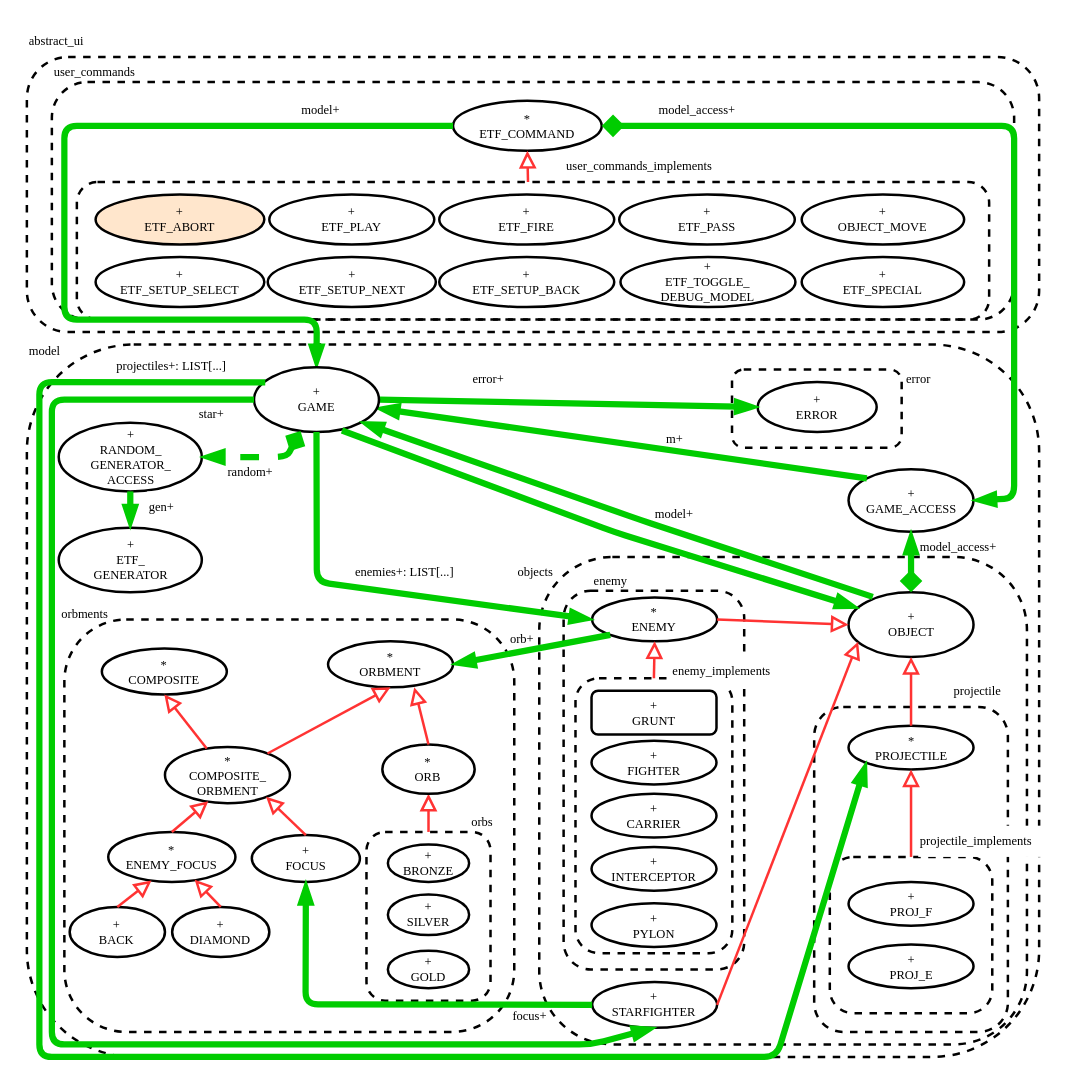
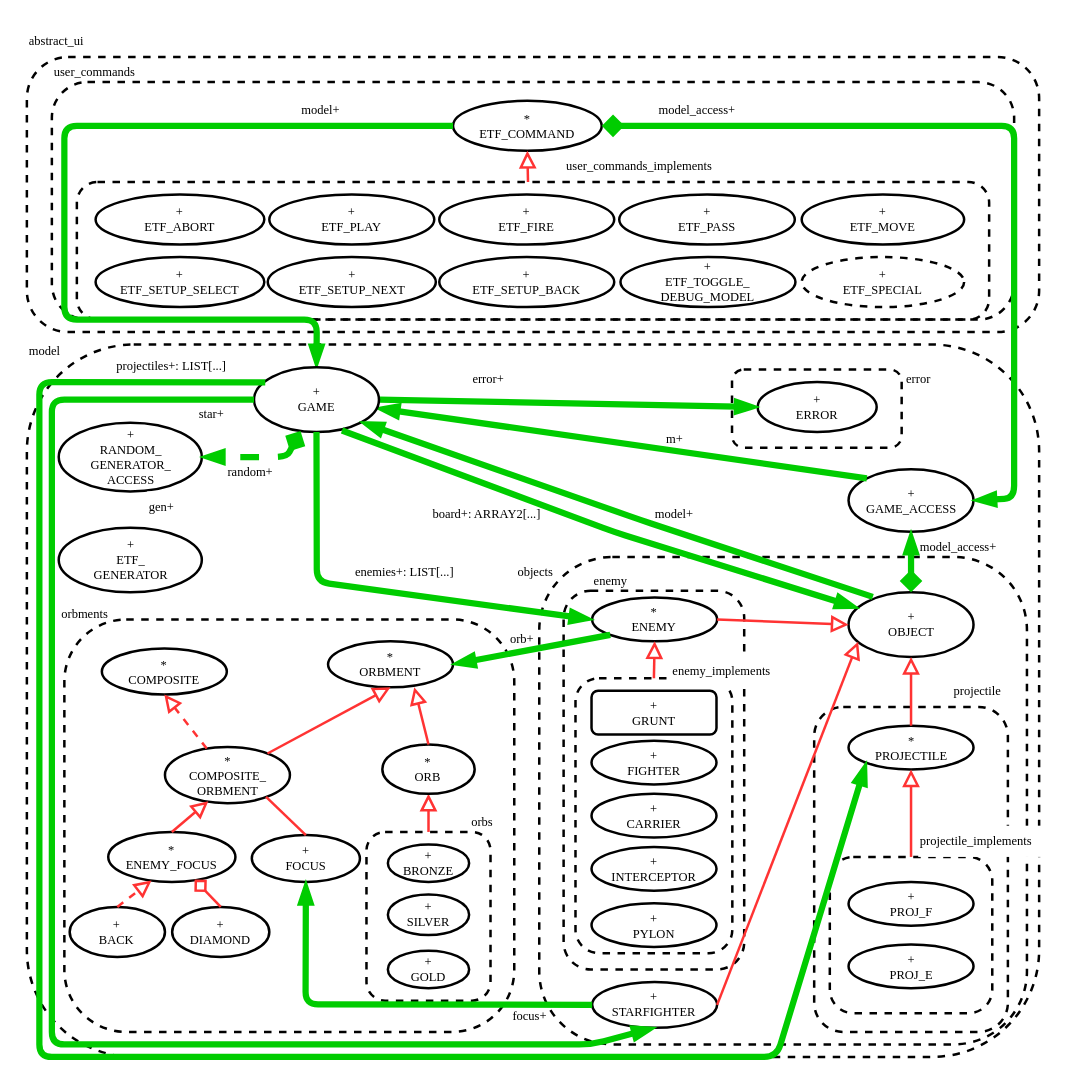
node "+ ETF_ABORT": fillcolor #ffe6cc -> #ffffff
node "+ OBJECT_MOVE": label "+ OBJECT_MOVE" -> "+ ETF_MOVE"
node "+ ETF_SPECIAL": style solid -> dashed
edge "+ RANDOM_ GENERATOR_ ACCESS" -> "+ ETF_ GENERATOR": removed
node "board+: ARRAY2[...]": added
edge "* COMPOSITE_ ORBMENT" -> "* COMPOSITE": style solid -> dashed
edge "+ FOCUS" -> "* COMPOSITE_ ORBMENT": arrowhead block -> none
edge "+ DIAMOND" -> "* ENEMY_FOCUS": arrowhead block -> diamond
edge "+ BACK" -> "* ENEMY_FOCUS": style solid -> dashed
